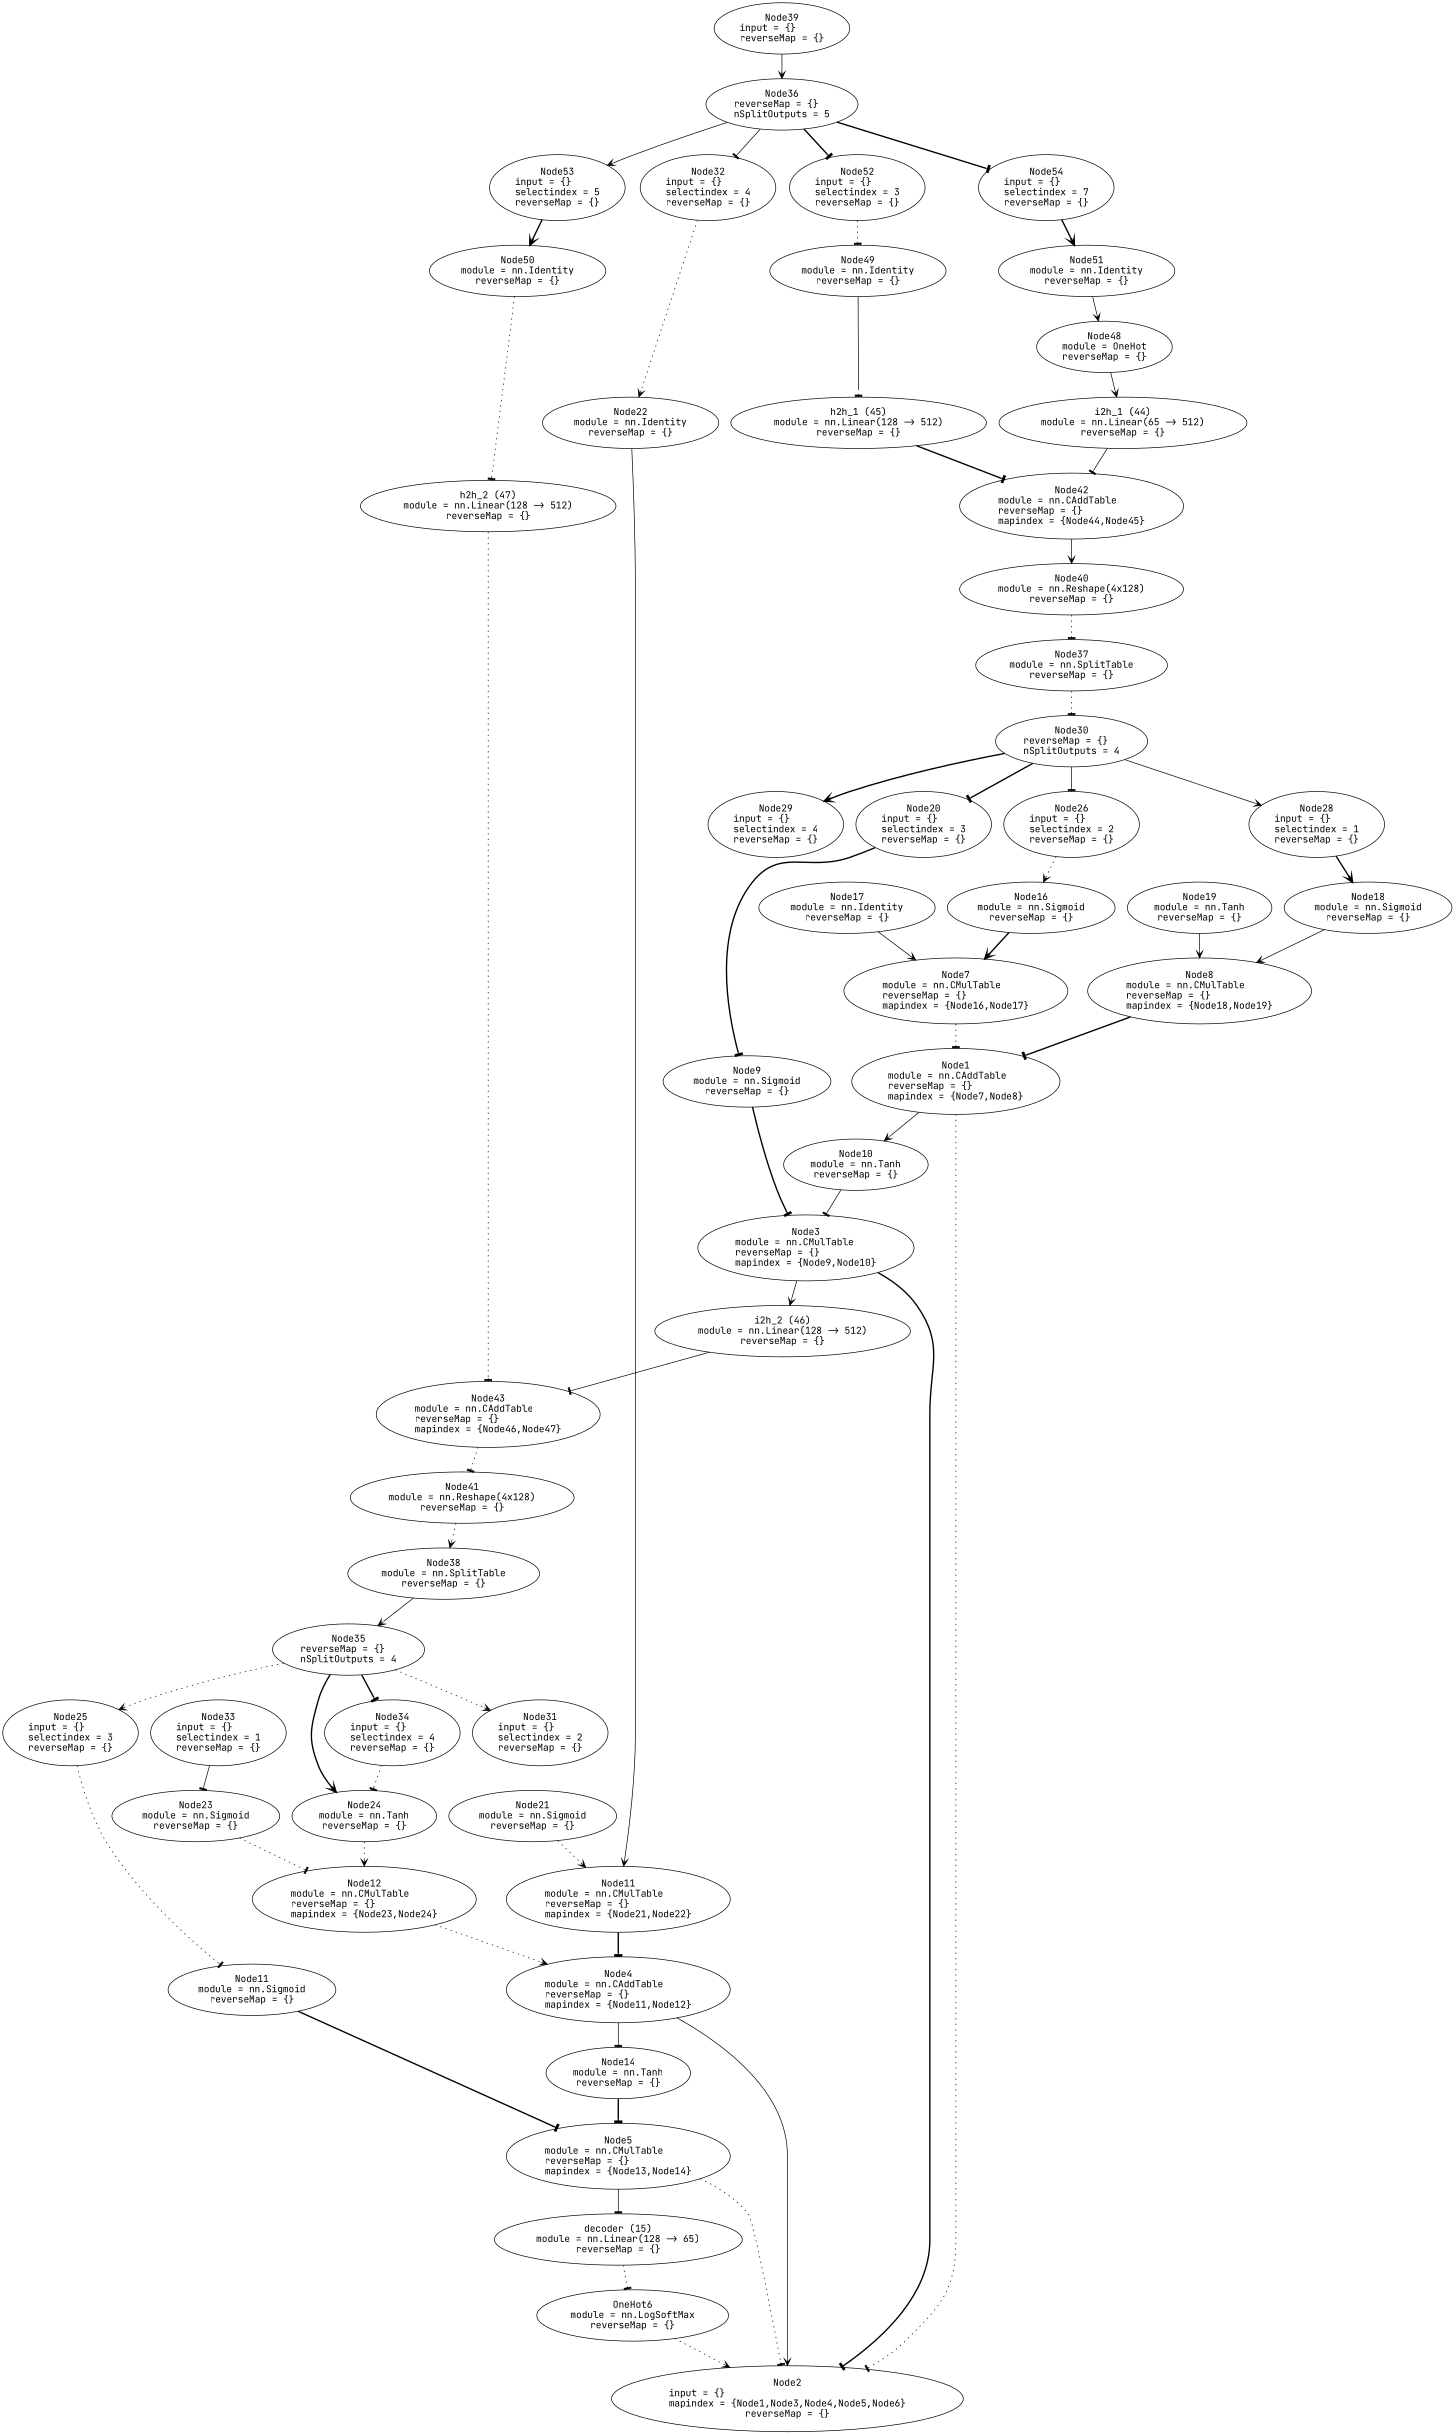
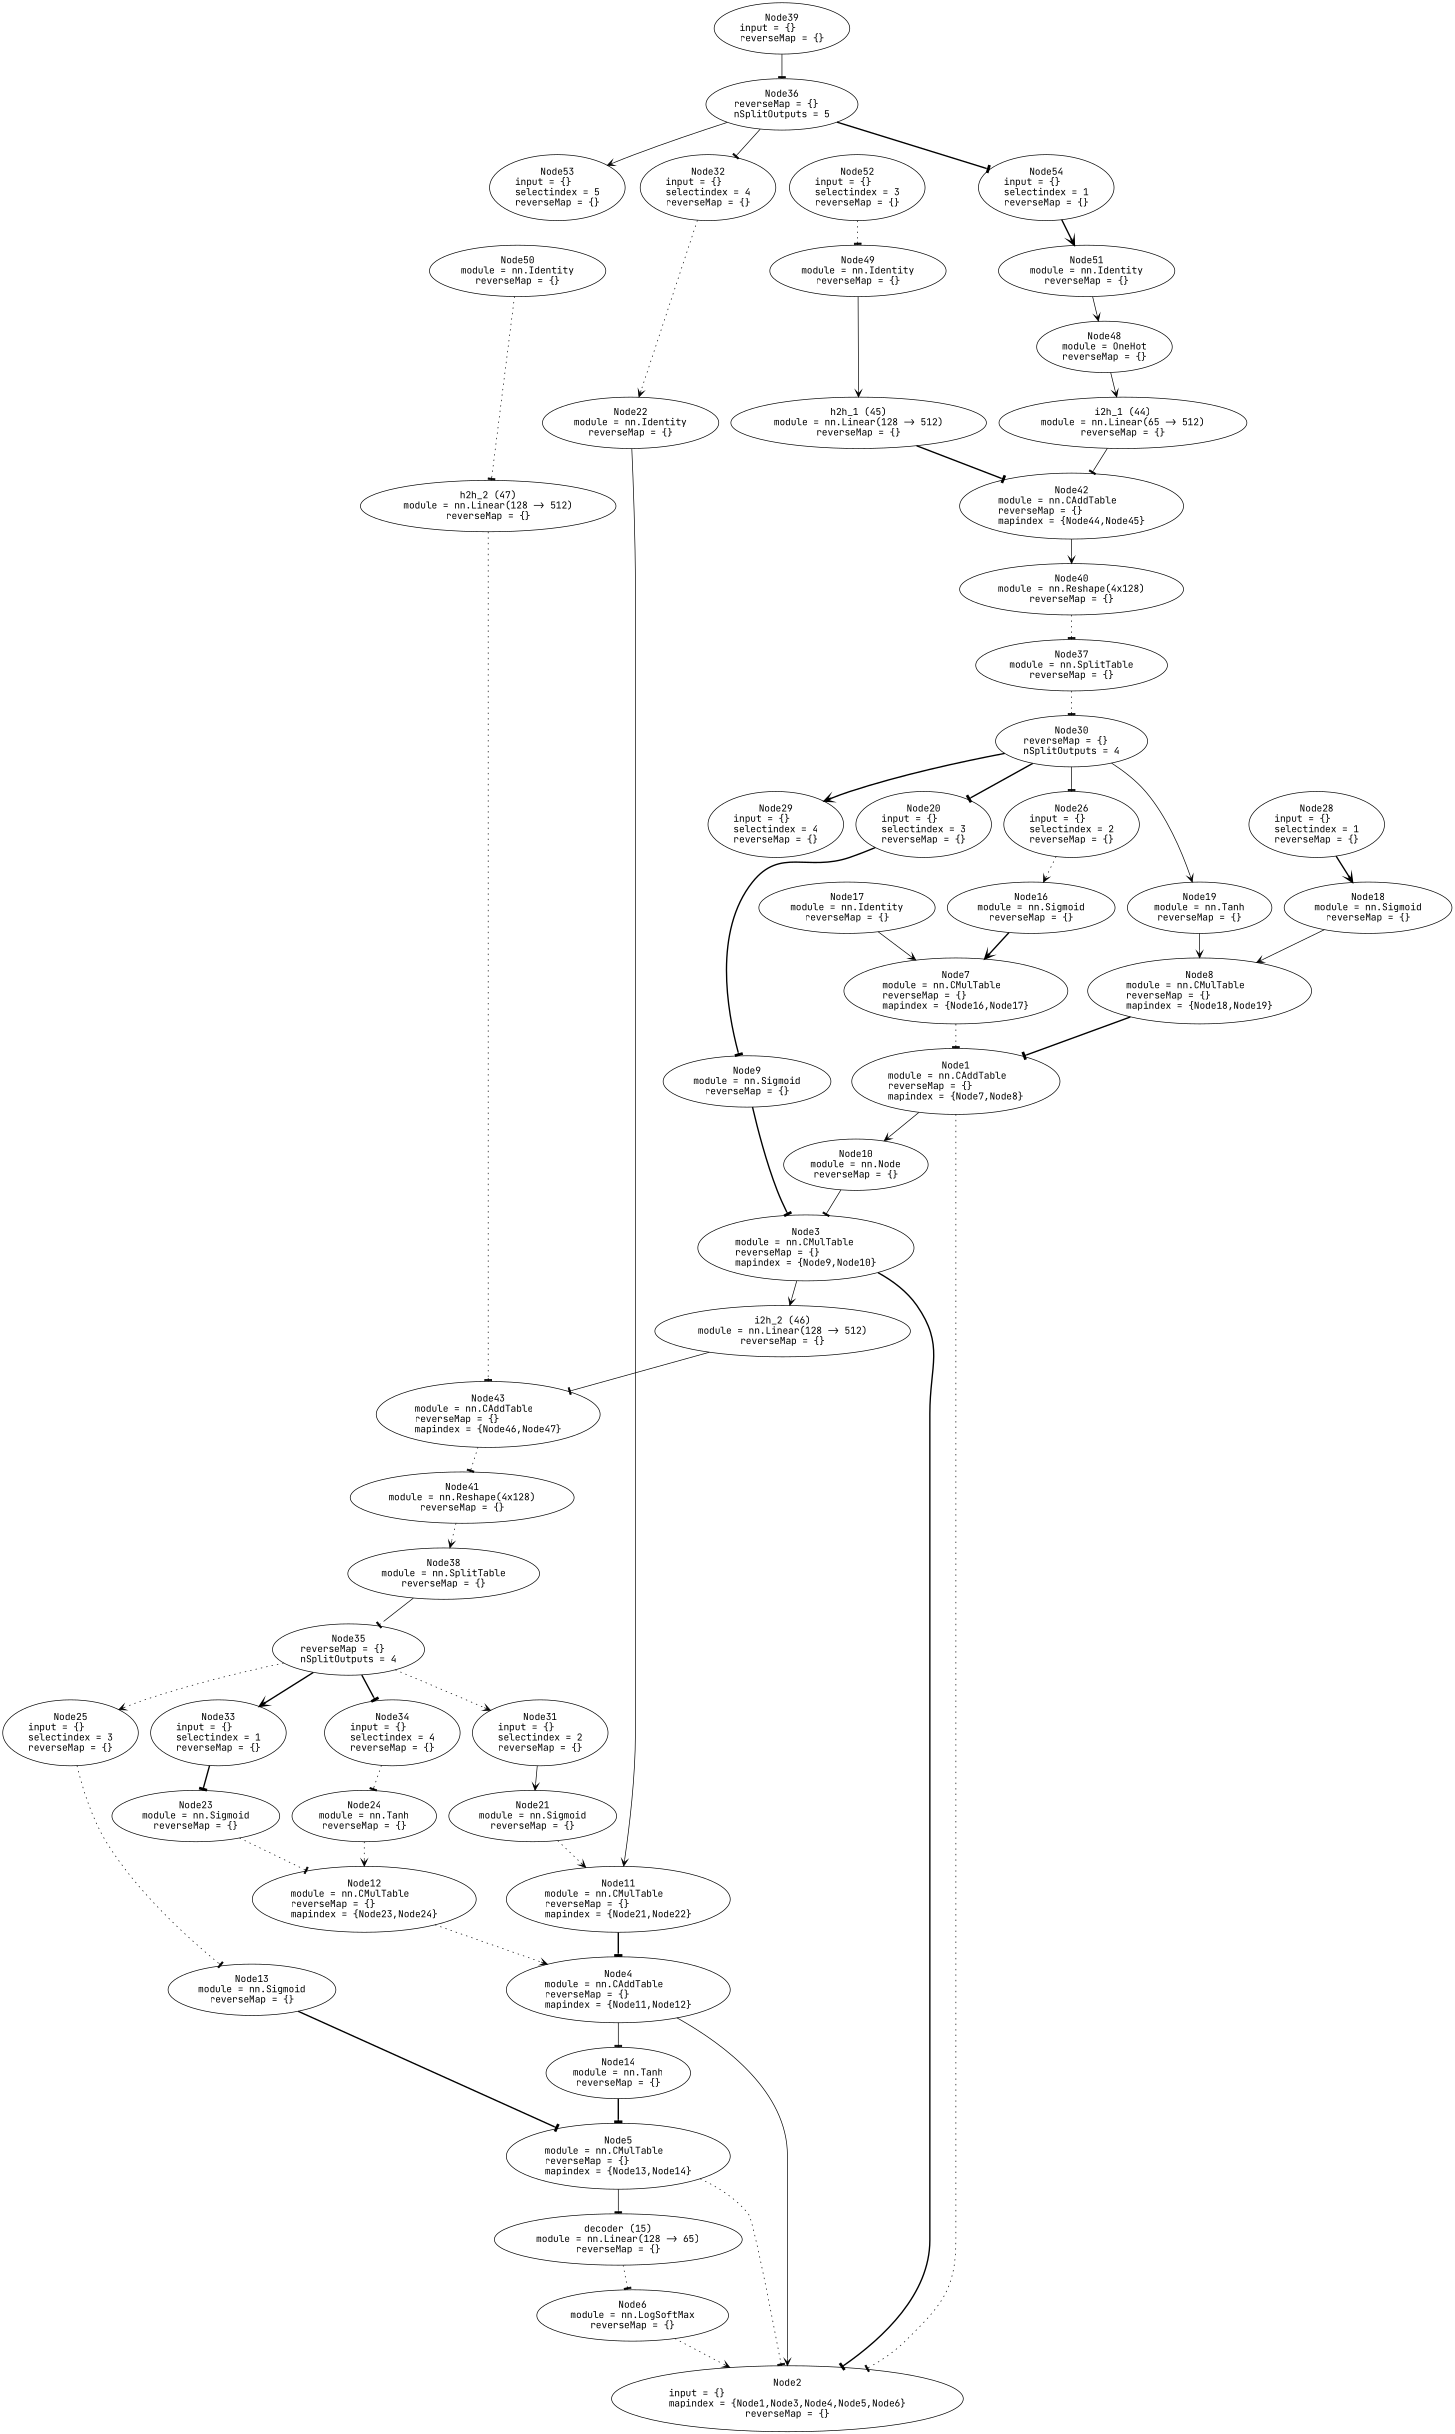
edge "Node39 input = {} reverseMap = {}" -> "Node36 reverseMap = {} nSplitOutputs = 5": arrowhead vee -> tee
edge "Node36 reverseMap = {} nSplitOutputs = 5" -> "Node52 input = {} selectindex = 3 reverseMap = {}": removed
node "Node54 input = {} selectindex = 7 reverseMap = {}": label "Node54 input = {} selectindex = 7 reverseMap = {}" -> "Node54 input = {} selectindex = 1 reverseMap = {}"
edge "Node53 input = {} selectindex = 5 reverseMap = {}" -> "Node50 module = nn.Identity reverseMap = {}": removed
edge "Node49 module = nn.Identity reverseMap = {}" -> "h2h_1 (45) module = nn.Linear(128 -> 512) reverseMap = {}": arrowhead tee -> vee
edge "Node30 reverseMap = {} nSplitOutputs = 4" -> "Node28 input = {} selectindex = 1 reverseMap = {}": now "Node30 reverseMap = {} nSplitOutputs = 4" -> "Node19 module = nn.Tanh reverseMap = {}"
node "Node10 module = nn.Tanh reverseMap = {}": label "Node10 module = nn.Tanh reverseMap = {}" -> "Node10 module = nn.Node reverseMap = {}"
edge "Node38 module = nn.SplitTable reverseMap = {}" -> "Node35 reverseMap = {} nSplitOutputs = 4": arrowhead vee -> tee
edge "Node35 reverseMap = {} nSplitOutputs = 4" -> "Node24 module = nn.Tanh reverseMap = {}": now "Node35 reverseMap = {} nSplitOutputs = 4" -> "Node33 input = {} selectindex = 1 reverseMap = {}"
edge "Node31 input = {} selectindex = 2 reverseMap = {}" -> "Node21 module = nn.Sigmoid reverseMap = {}": added
edge "Node33 input = {} selectindex = 1 reverseMap = {}" -> "Node23 module = nn.Sigmoid reverseMap = {}": style solid -> bold
node "Node11 module = nn.Sigmoid reverseMap = {}": label "Node11 module = nn.Sigmoid reverseMap = {}" -> "Node13 module = nn.Sigmoid reverseMap = {}"
node "OneHot6 module = nn.LogSoftMax reverseMap = {}": label "OneHot6 module = nn.LogSoftMax reverseMap = {}" -> "Node6 module = nn.LogSoftMax reverseMap = {}"
